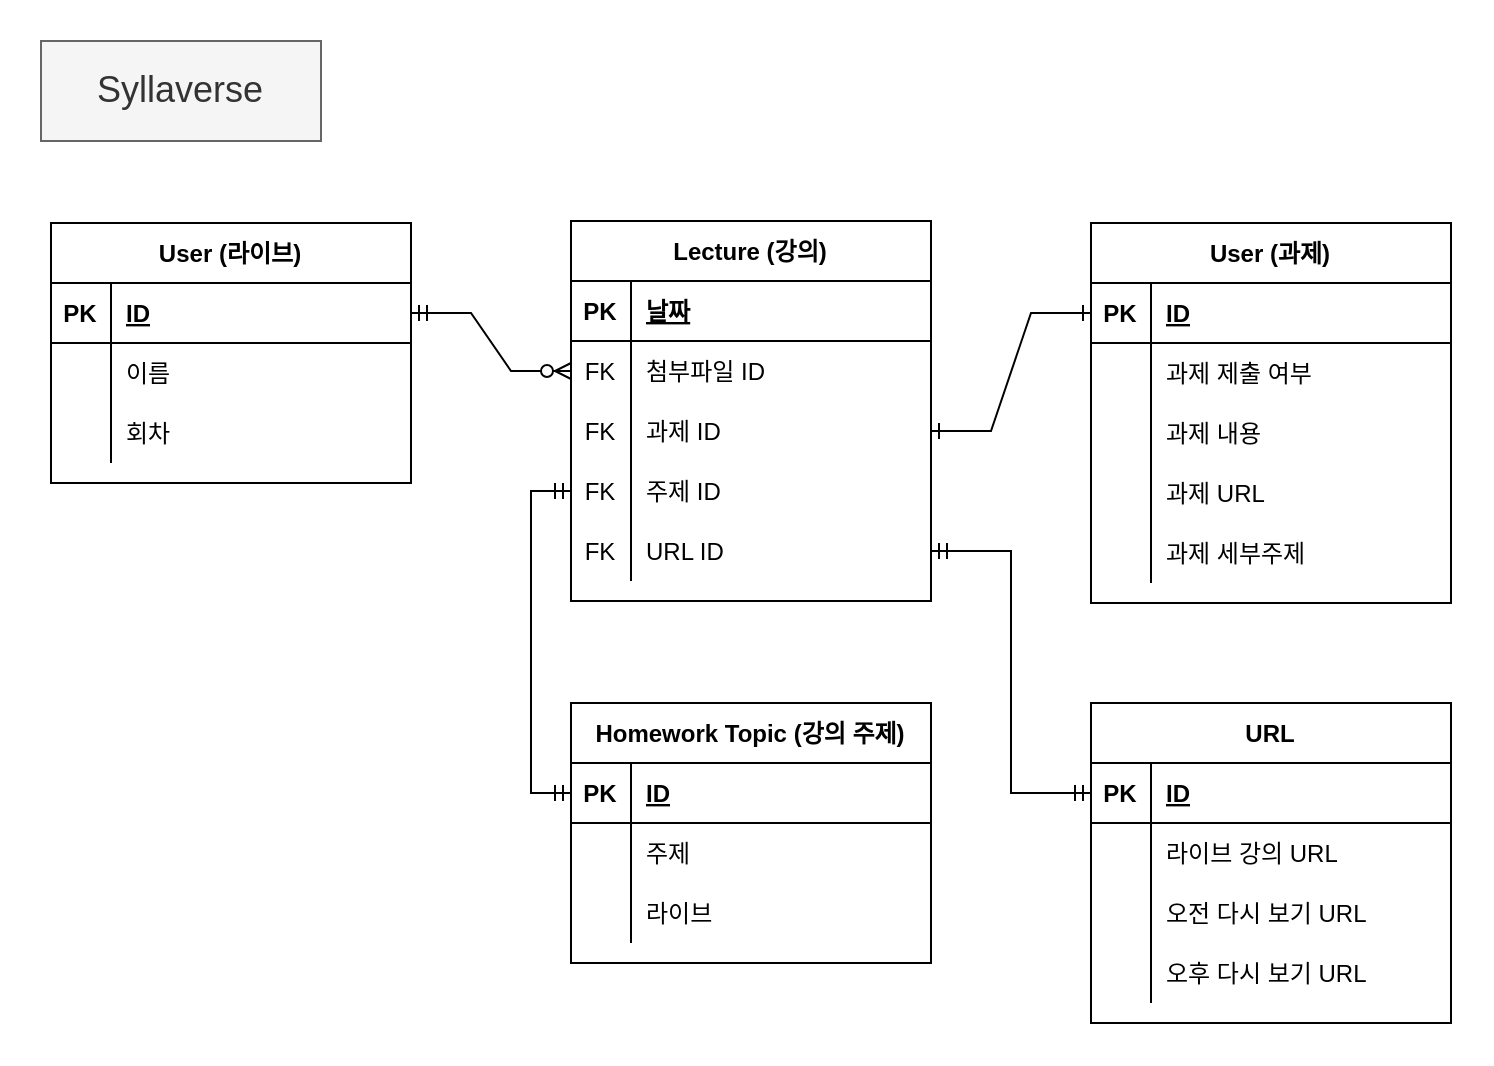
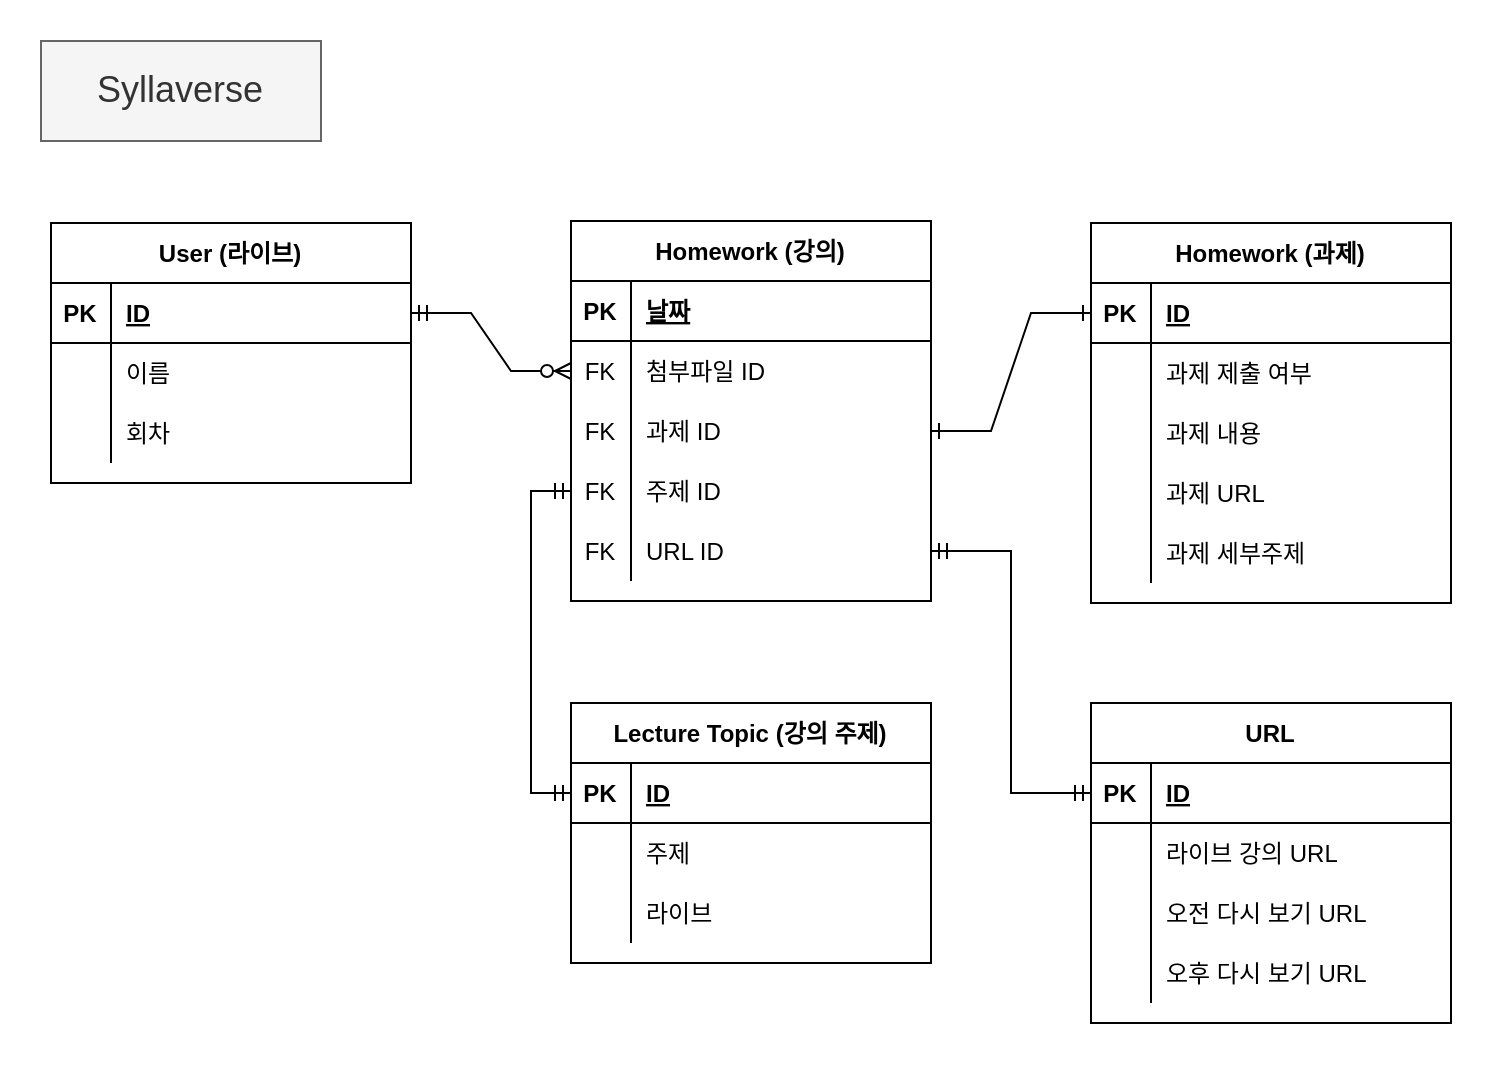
node "Lecture (강의)": label "Lecture (강의)" -> "Homework (강의)"
node "User (과제)": label "User (과제)" -> "Homework (과제)"
node "Homework Topic (강의 주제)": label "Homework Topic (강의 주제)" -> "Lecture Topic (강의 주제)"
